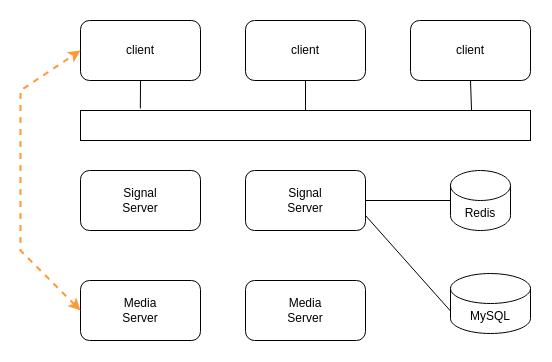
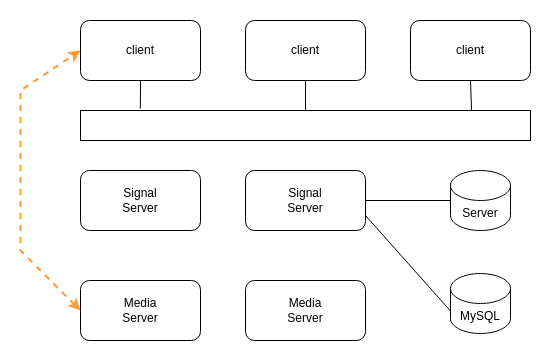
node "Redis": label "Redis" -> "Server"
node "MySQL": size 80x60 -> 60x60
